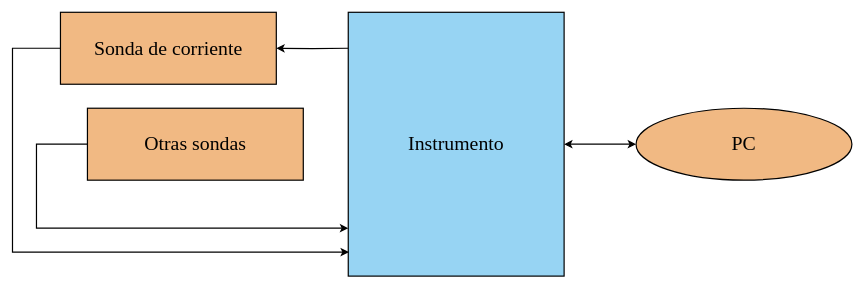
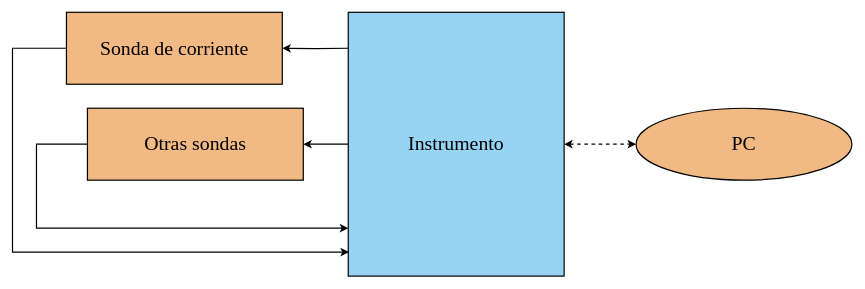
node "Sonda de corriente": moved (168, 48) -> (174, 48)
edge "Instrumento" -> "Otras sondas": added
edge "Instrumento" -- "PC": style solid -> dashed
